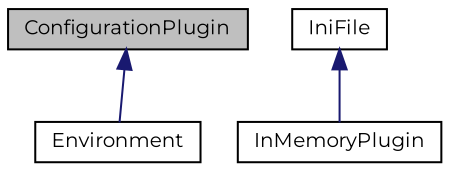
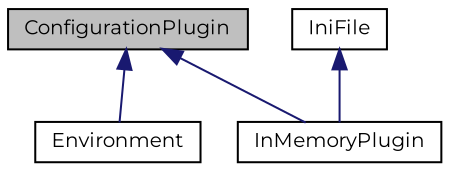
edge "InMemoryPlugin" -> "ConfigurationPlugin": added
